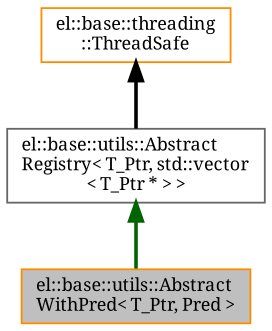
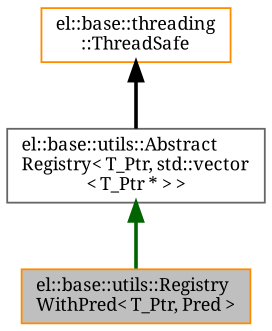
node "el::base::utils::Abstract WithPred< T_Ptr, Pred >": label "el::base::utils::Abstract WithPred< T_Ptr, Pred >" -> "el::base::utils::Registry WithPred< T_Ptr, Pred >"
